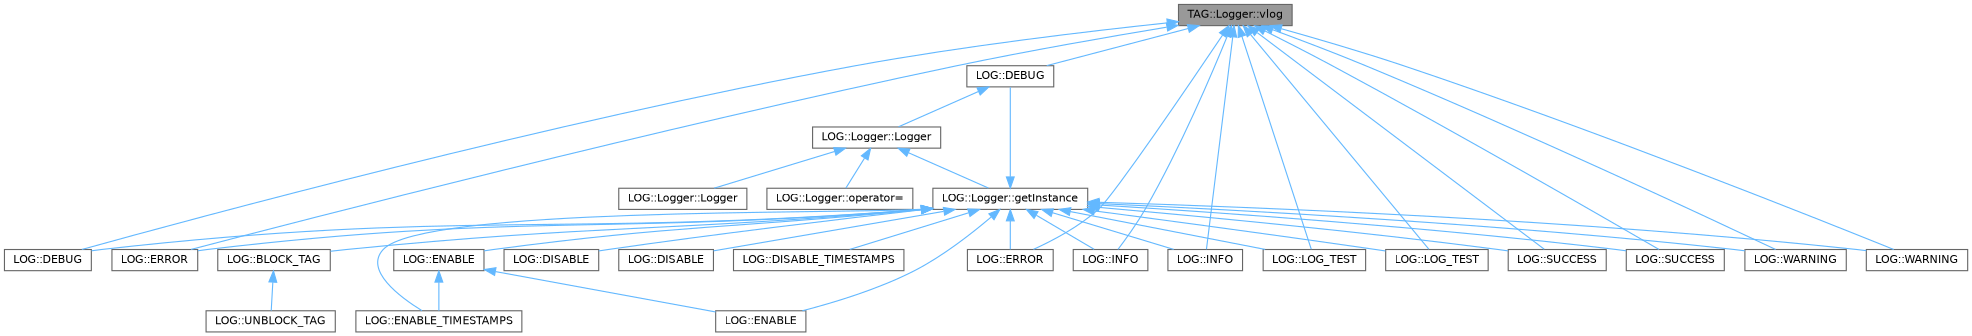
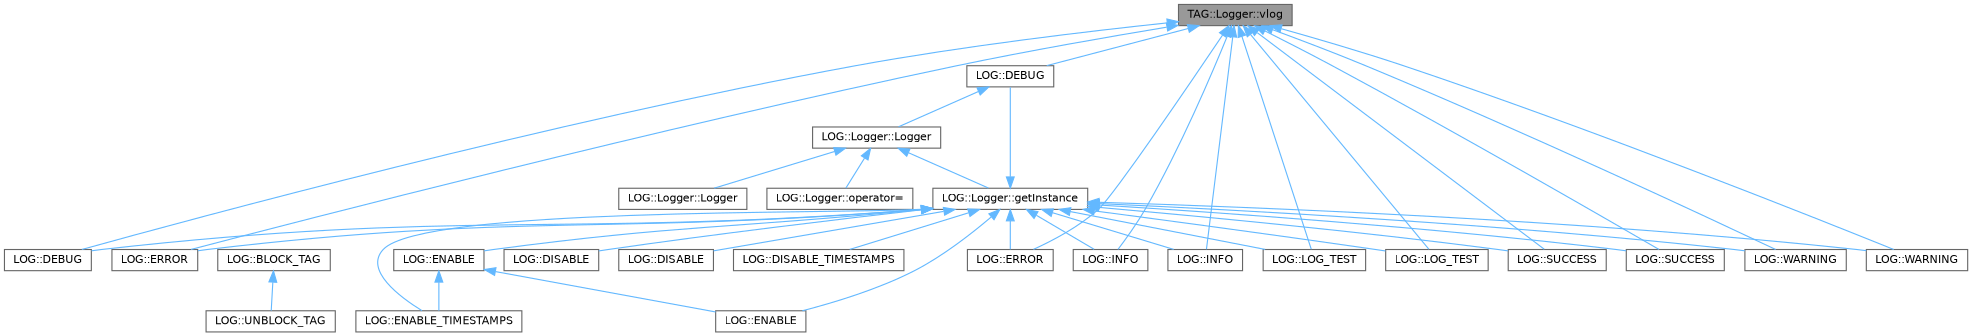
edge "LOG::BLOCK_TAG" -> "LOG::Logger::getInstance": removed
